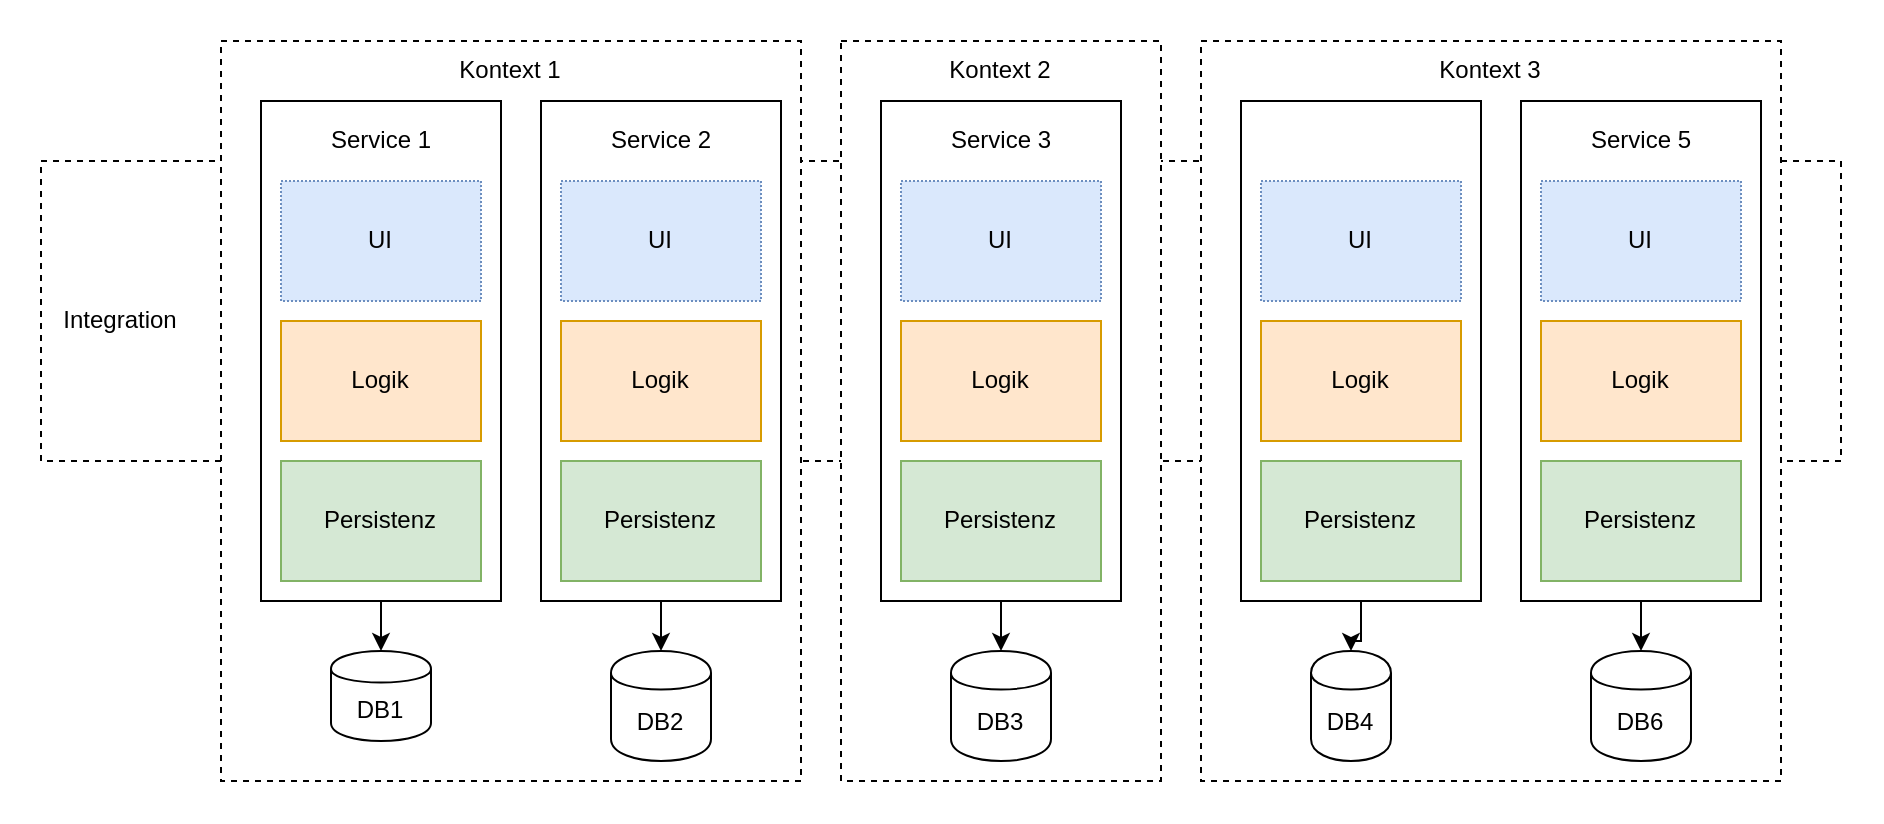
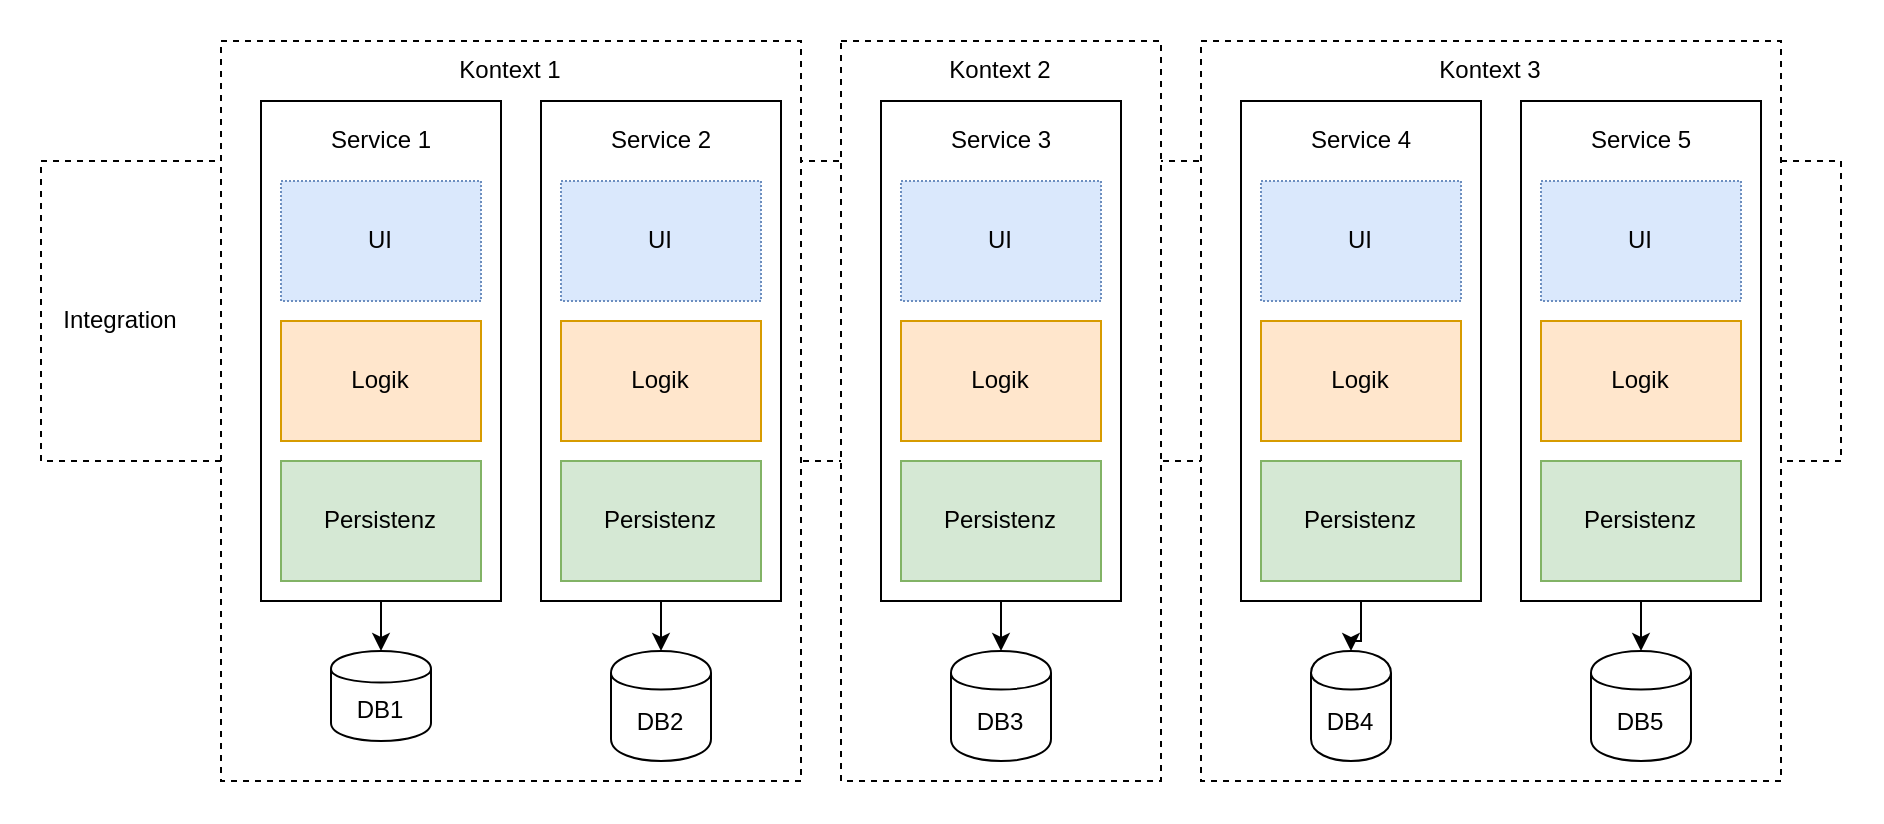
node "Service 4": added
node "DB6": label "DB6" -> "DB5"
